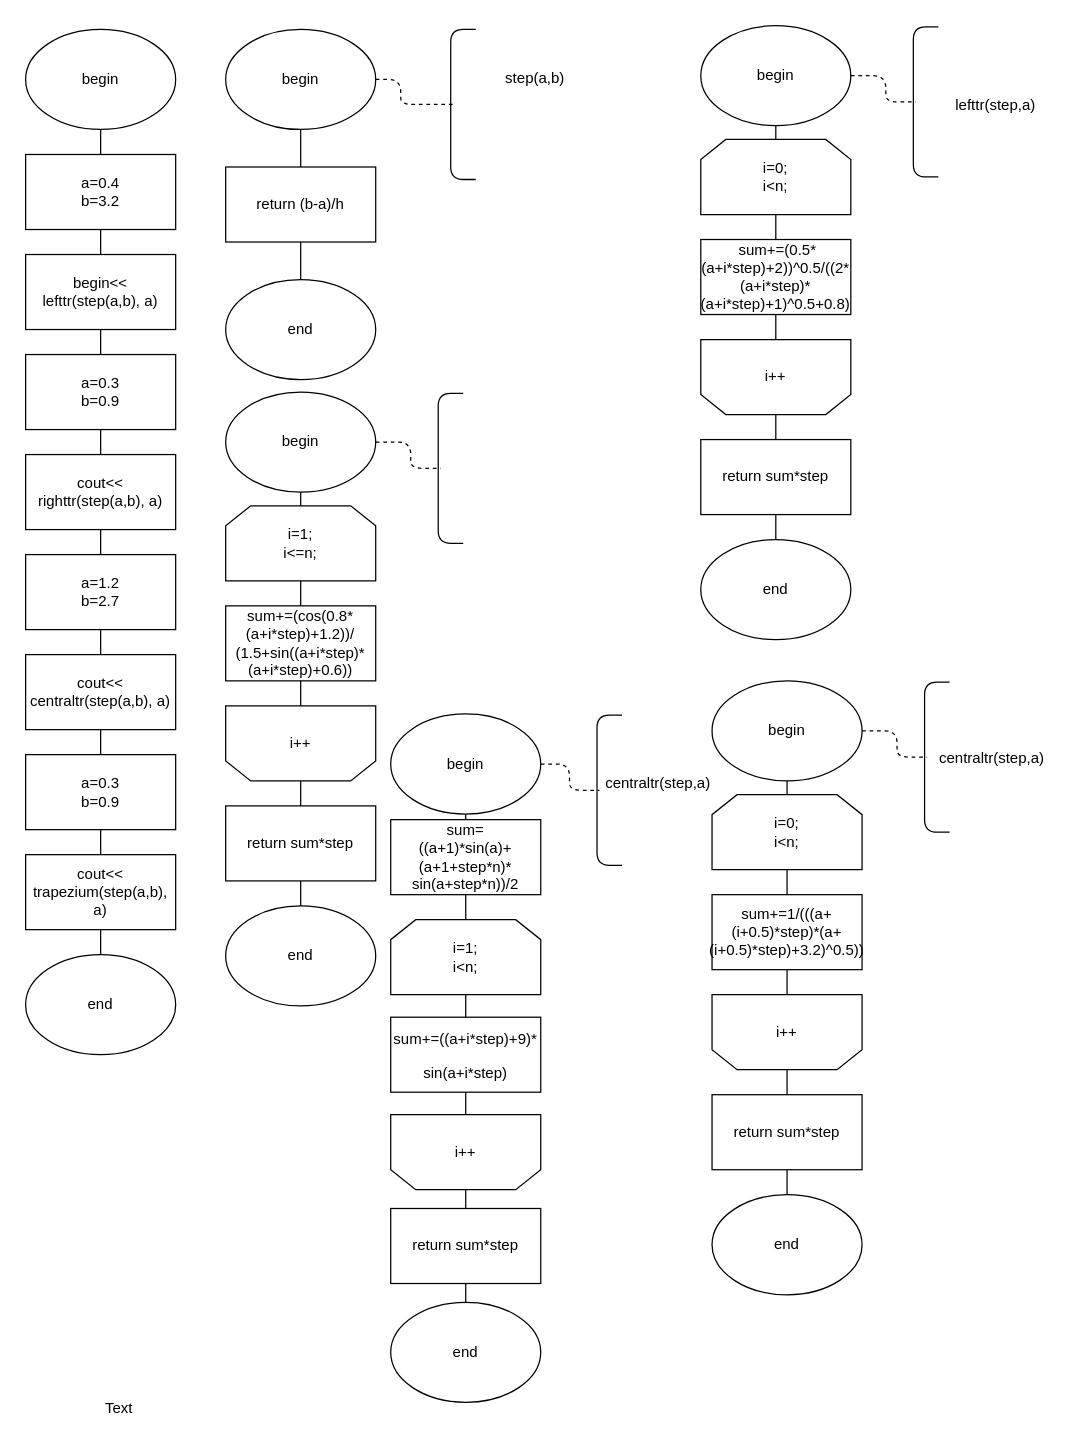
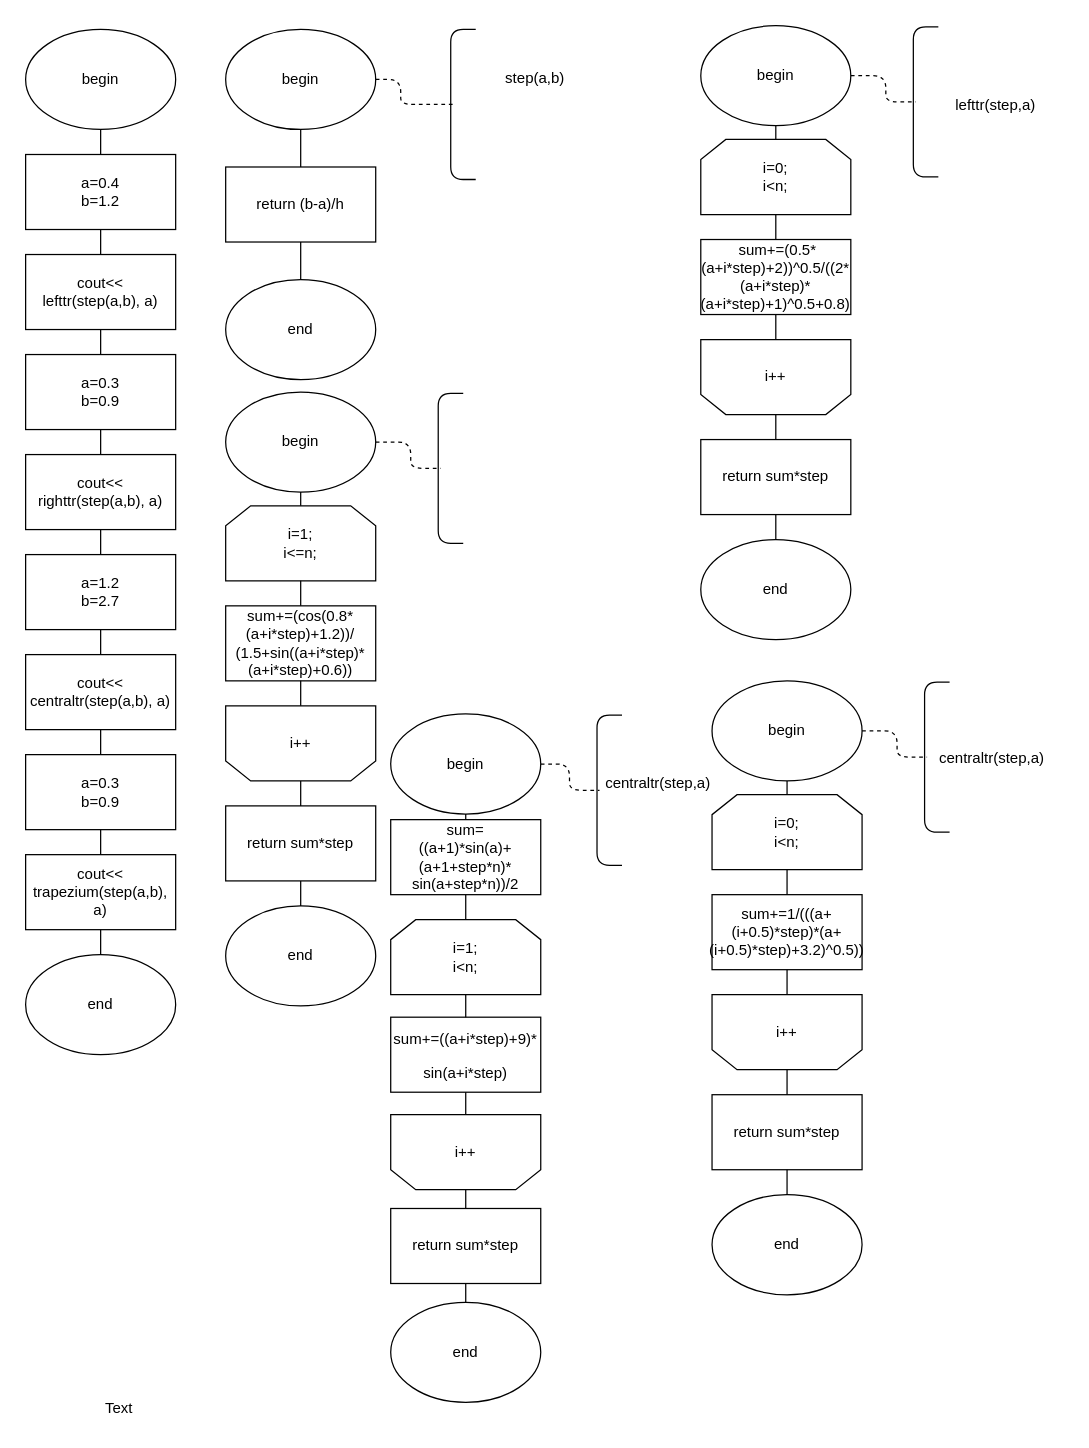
node "a=0.4 b=3.2": label "a=0.4 b=3.2" -> "a=0.4 b=1.2"
node "begin<< lefttr(step(a,b), a)": label "begin<< lefttr(step(a,b), a)" -> "cout<< lefttr(step(a,b), a)"
